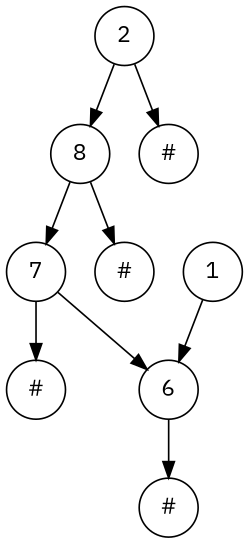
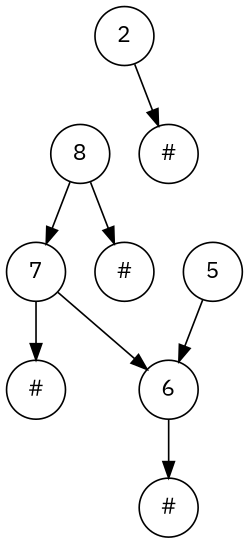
edge "2" -> "8": removed
node "1": label "1" -> "5"
